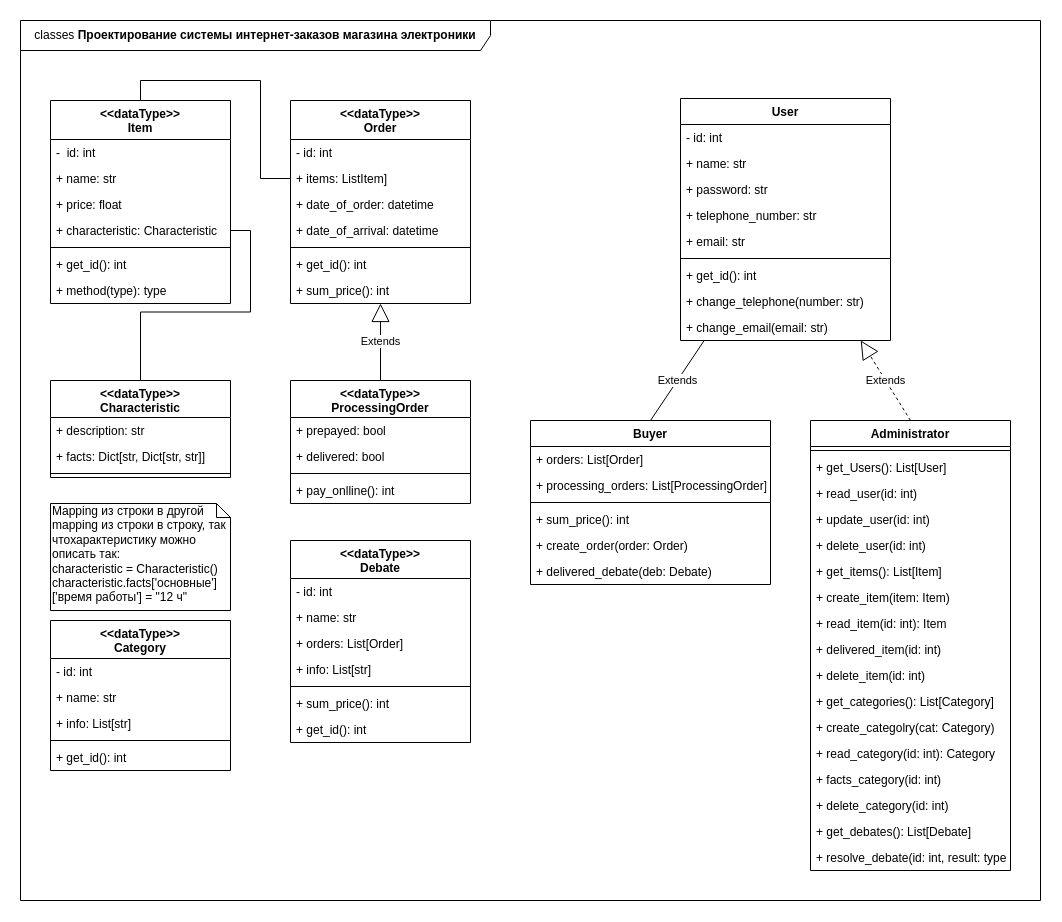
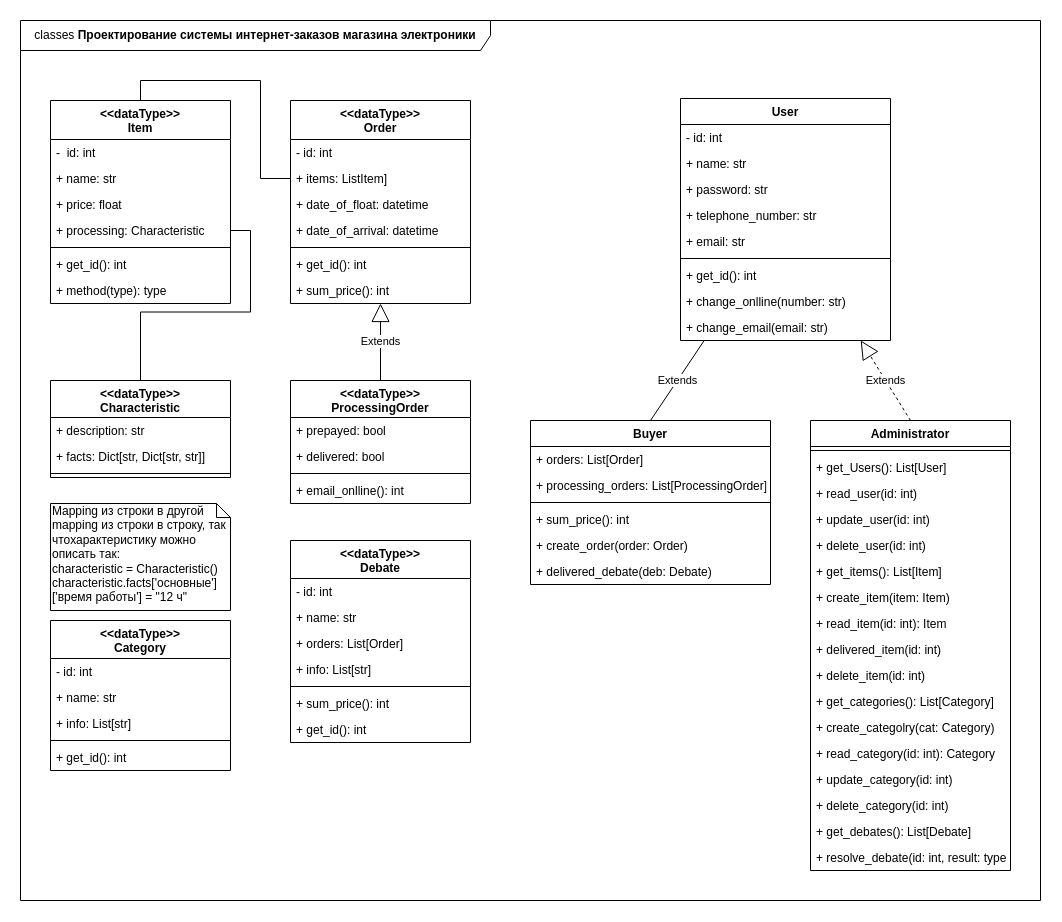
node "+ date_of_order: datetime": label "+ date_of_order: datetime" -> "+ date_of_float: datetime"
node "+ characteristic: Characteristic": label "+ characteristic: Characteristic" -> "+ processing: Characteristic"
node "+ change_telephone(number: str)": label "+ change_telephone(number: str)" -> "+ change_onlline(number: str)"
node "+ pay_onlline(): int": label "+ pay_onlline(): int" -> "+ email_onlline(): int"
node "+ facts_category(id: int)": label "+ facts_category(id: int)" -> "+ update_category(id: int)"
